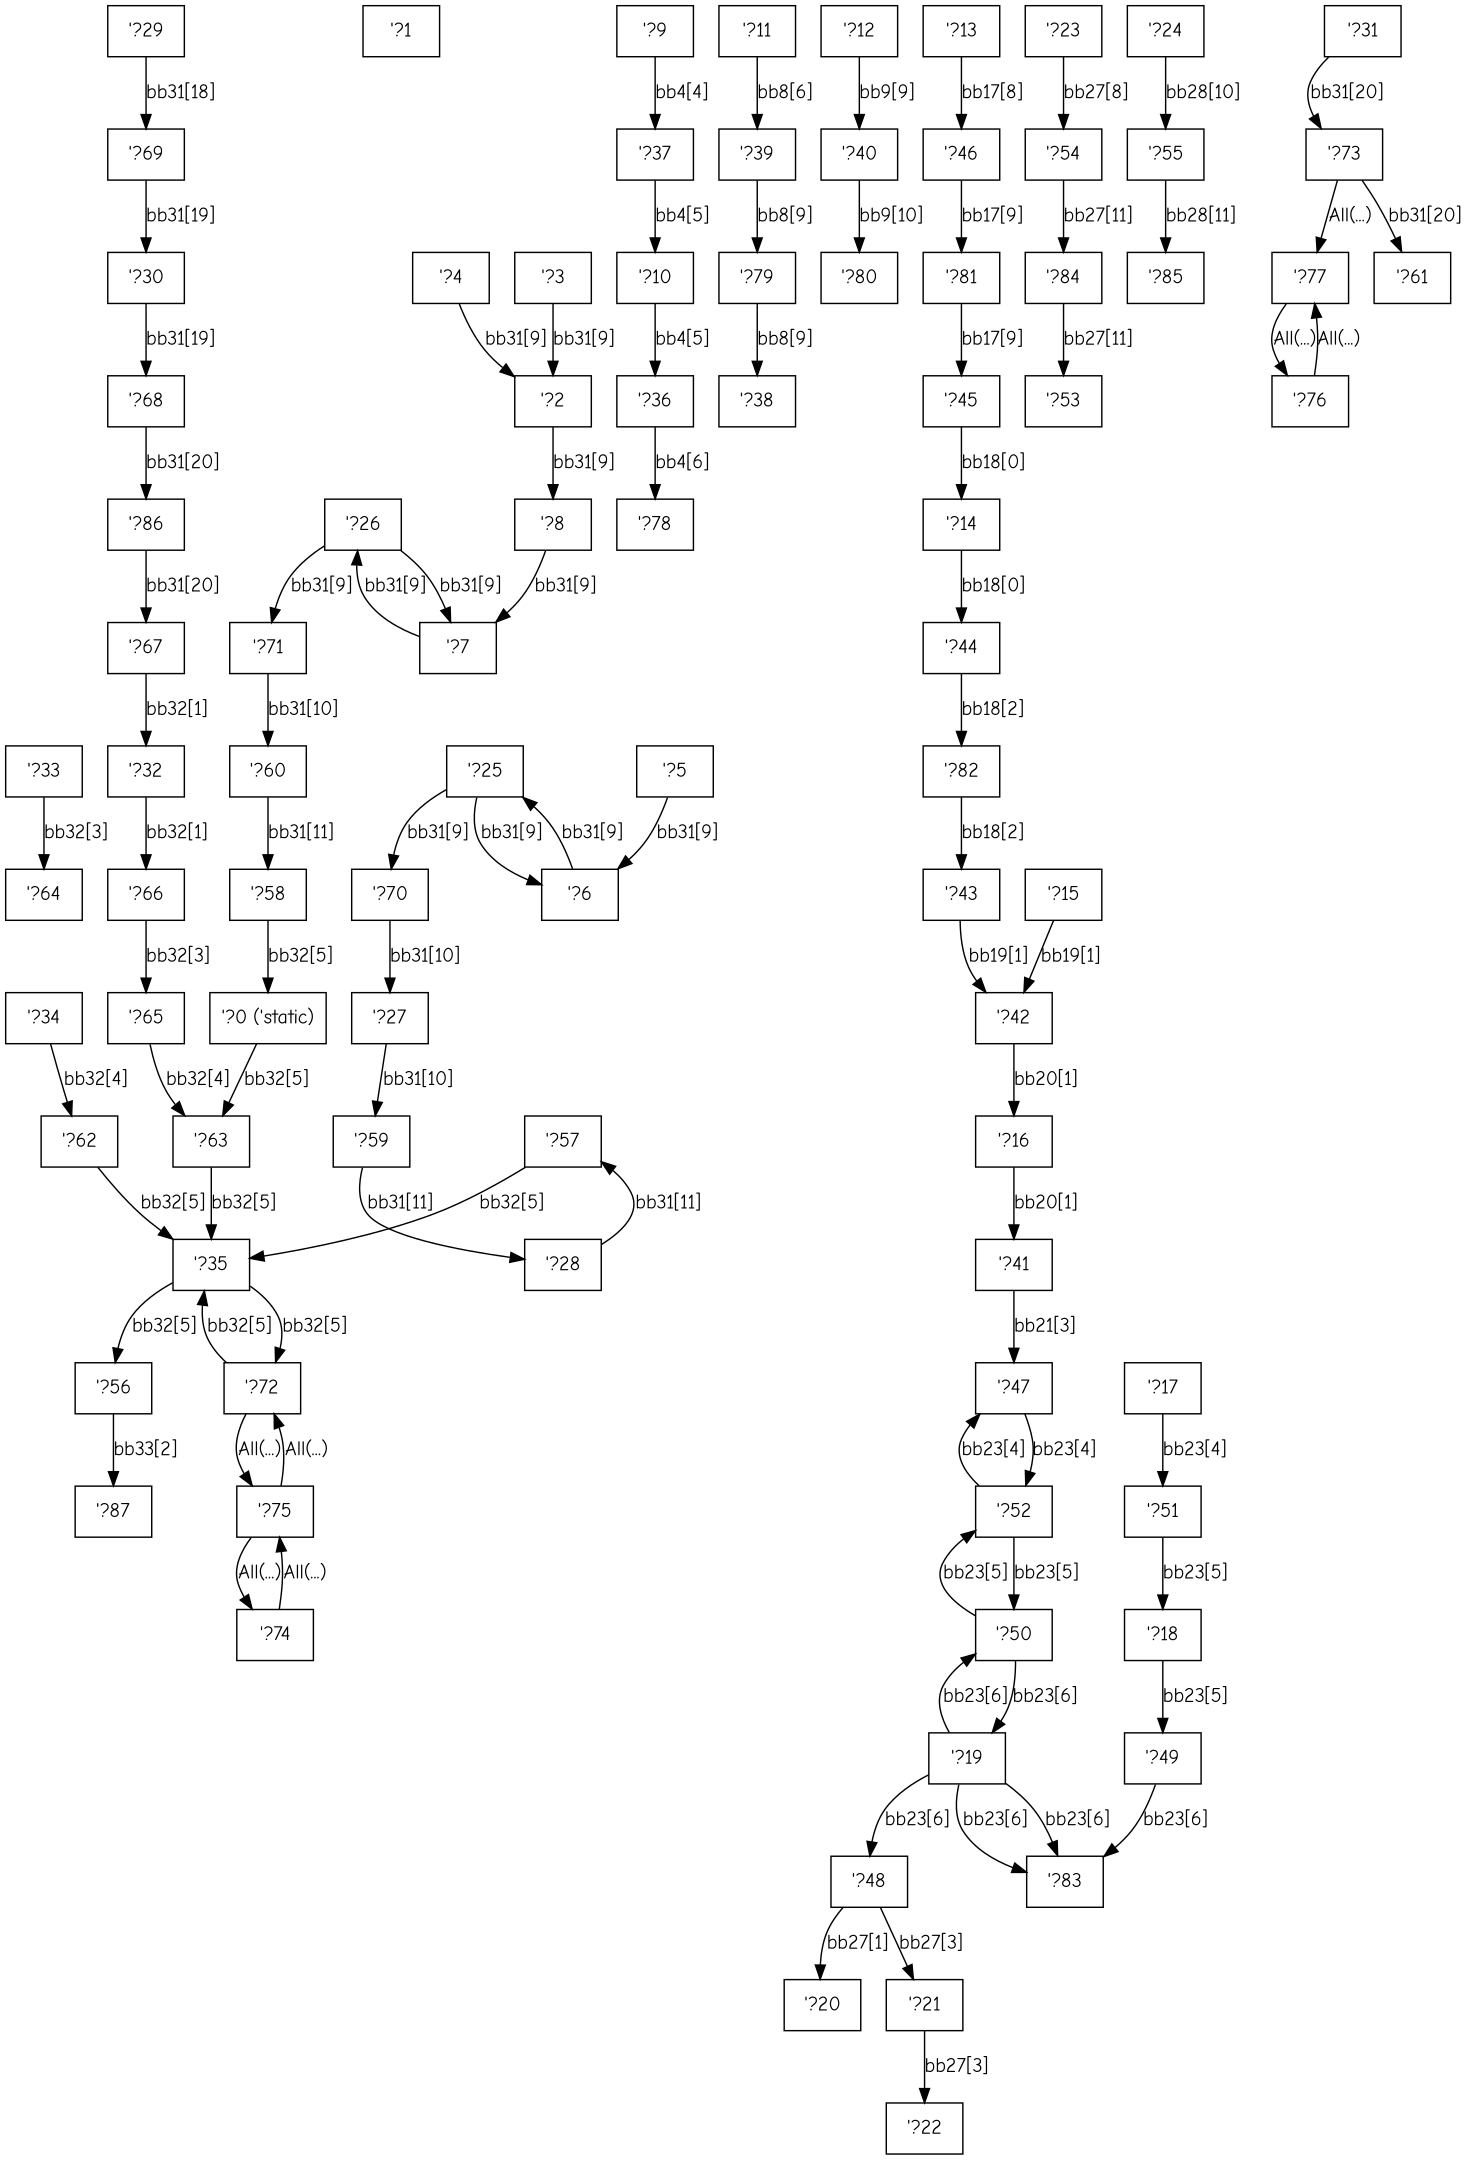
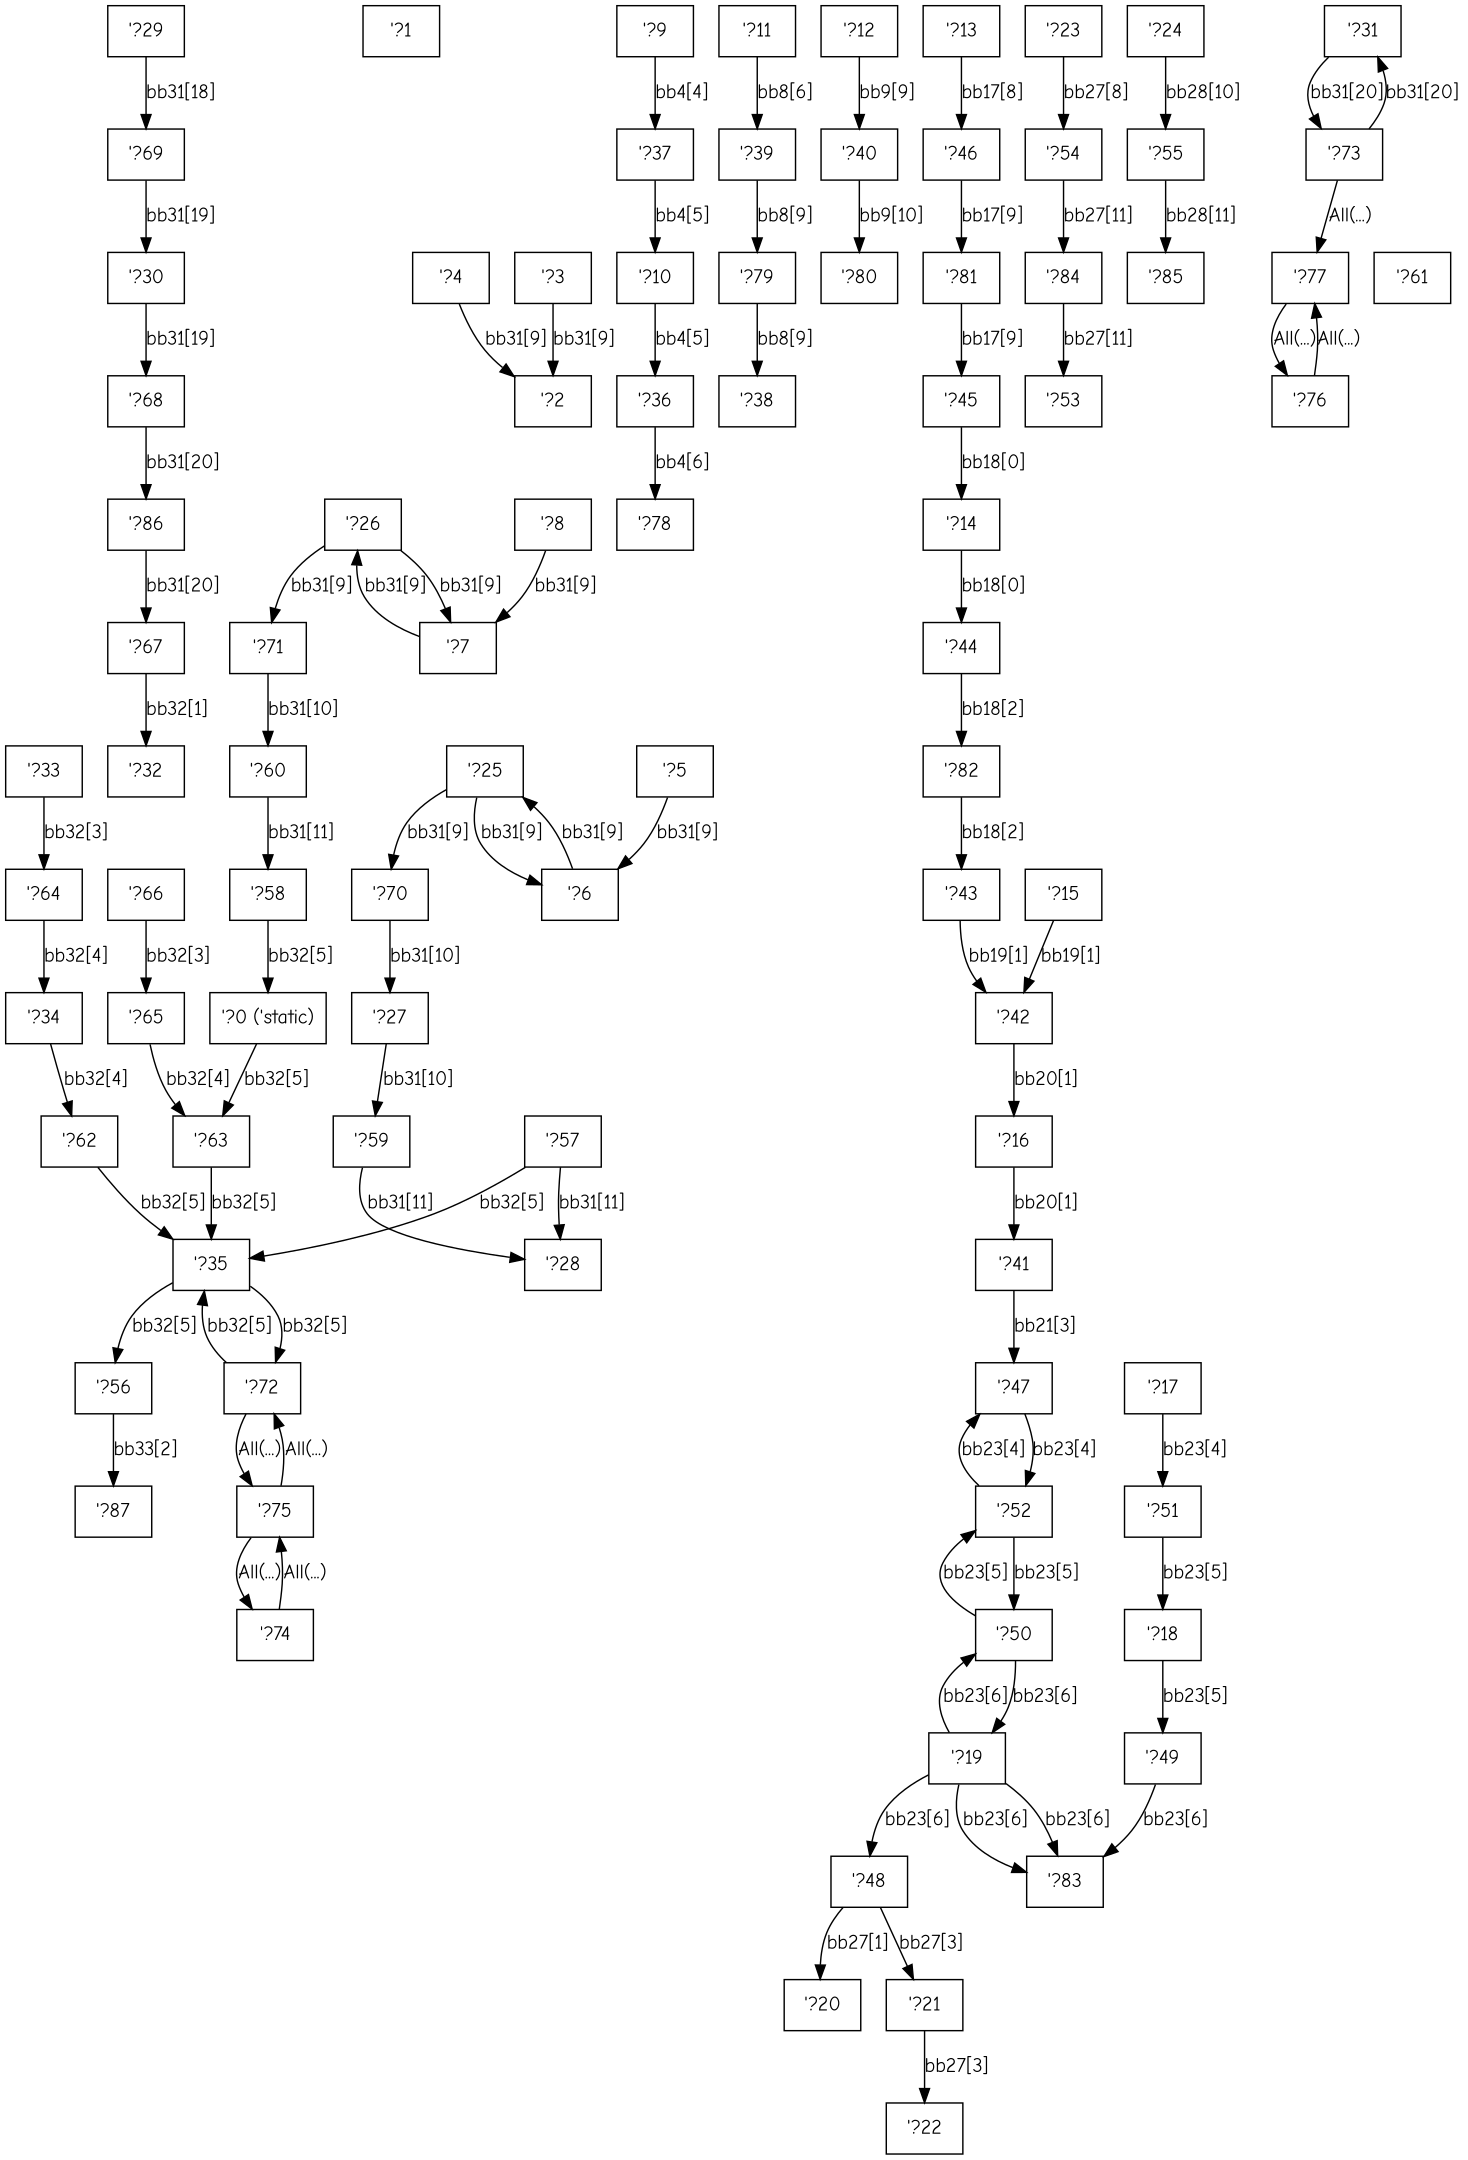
edge "'?73" -> "'?61": now "'?73" -> "'?31"
edge "'?2" -> "'?8": removed, label "bb31[9]"
edge "'?32" -> "'?66": removed, label "bb32[1]"
edge "'?64" -> "'?34": added, label "bb32[4]"
edge "'?28" -> "'?57": reversed
